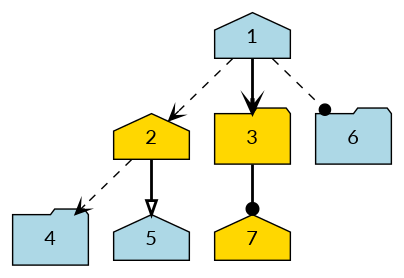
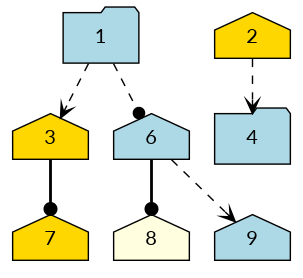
node "1": shape house -> folder
edge "1" -> "3": style bold -> dashed
edge "1" -> "2": removed
node "3": shape folder -> house
node "6": shape folder -> house
node "8": added
node "5": removed
node "9": added
